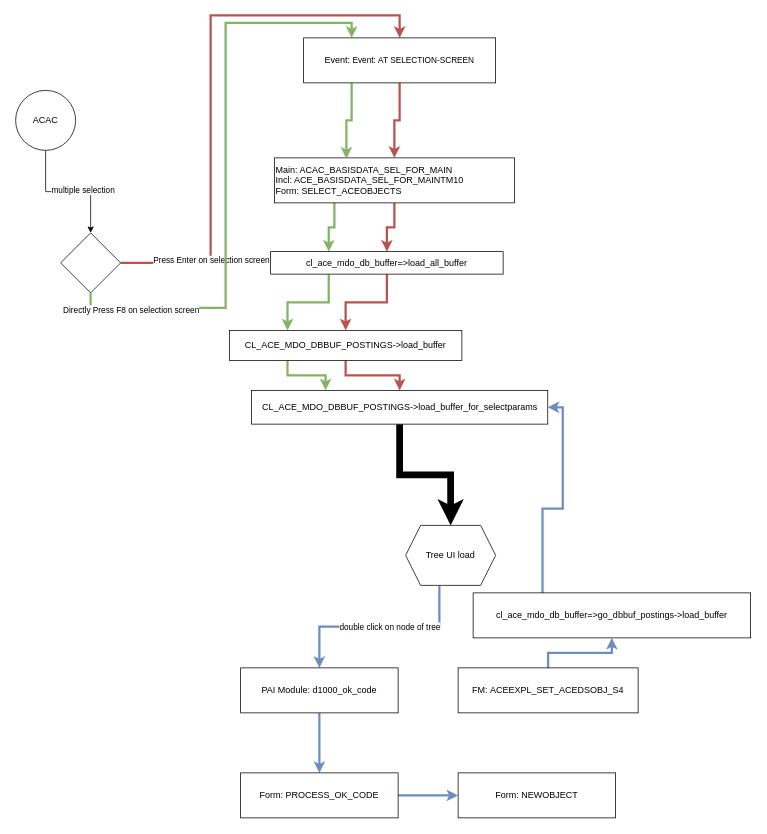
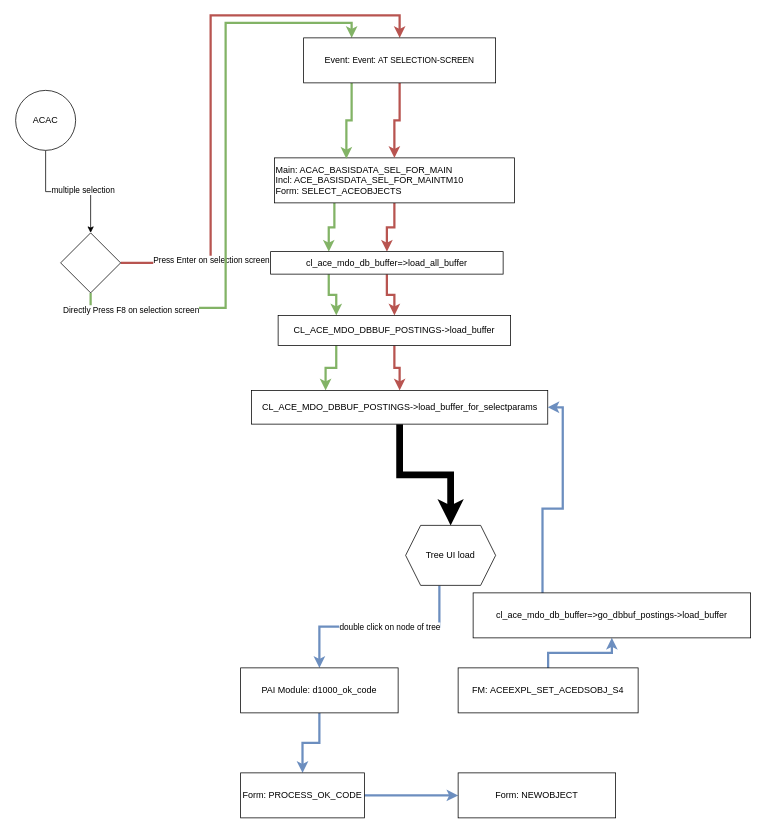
node "CL_ACE_MDO_DBBUF_POSTINGS->load_buffer": moved (345, 345) -> (394, 330)
node "Form: PROCESS_OK_CODE": size 158x45 -> 124x45
